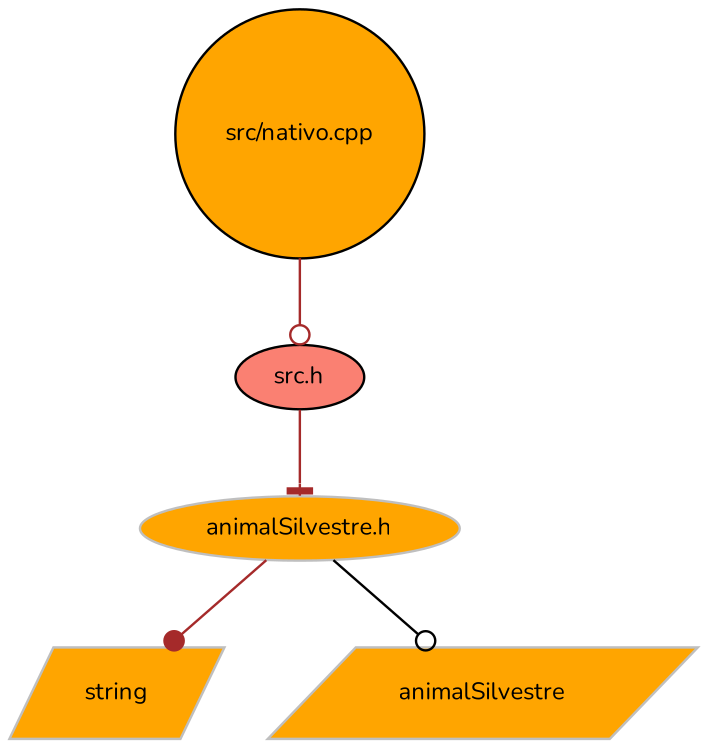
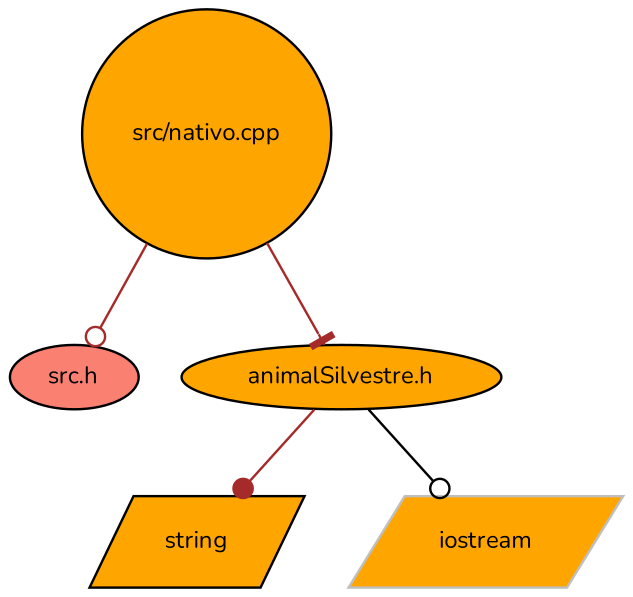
edge "src.h" -> "animalSilvestre.h": now "src/nativo.cpp" -> "animalSilvestre.h"
node "animalSilvestre.h": color grey75 -> black
node "string": color grey75 -> black
node "animalSilvestre": label "animalSilvestre" -> "iostream"
